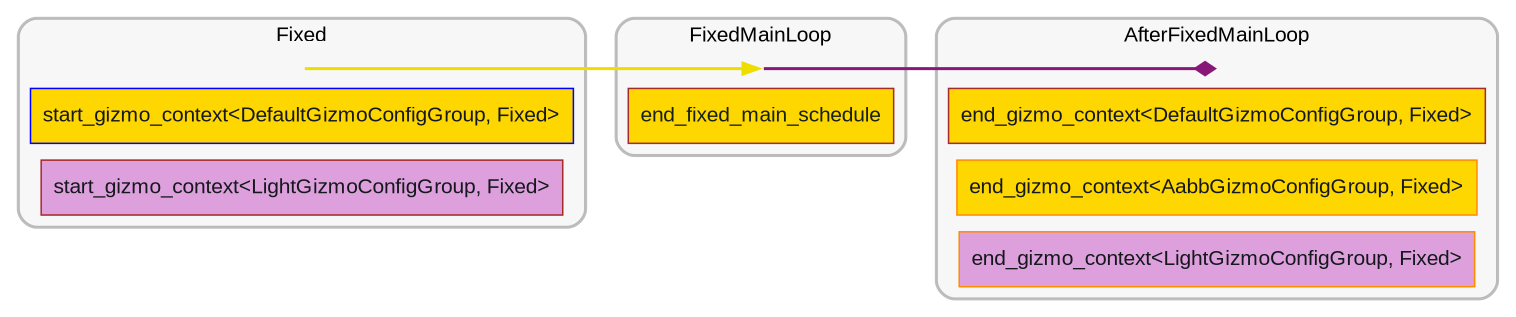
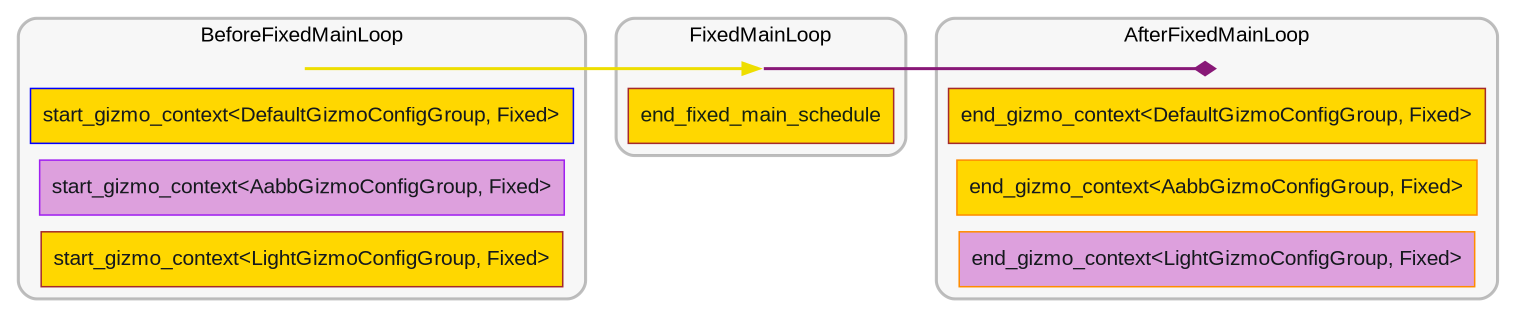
cluster "Fixed": label "Fixed" -> "BeforeFixedMainLoop"
node "start_gizmo_context<LightGizmoConfigGroup, Fixed>": fillcolor plum -> gold
node "start_gizmo_context<AabbGizmoConfigGroup, Fixed>": added
